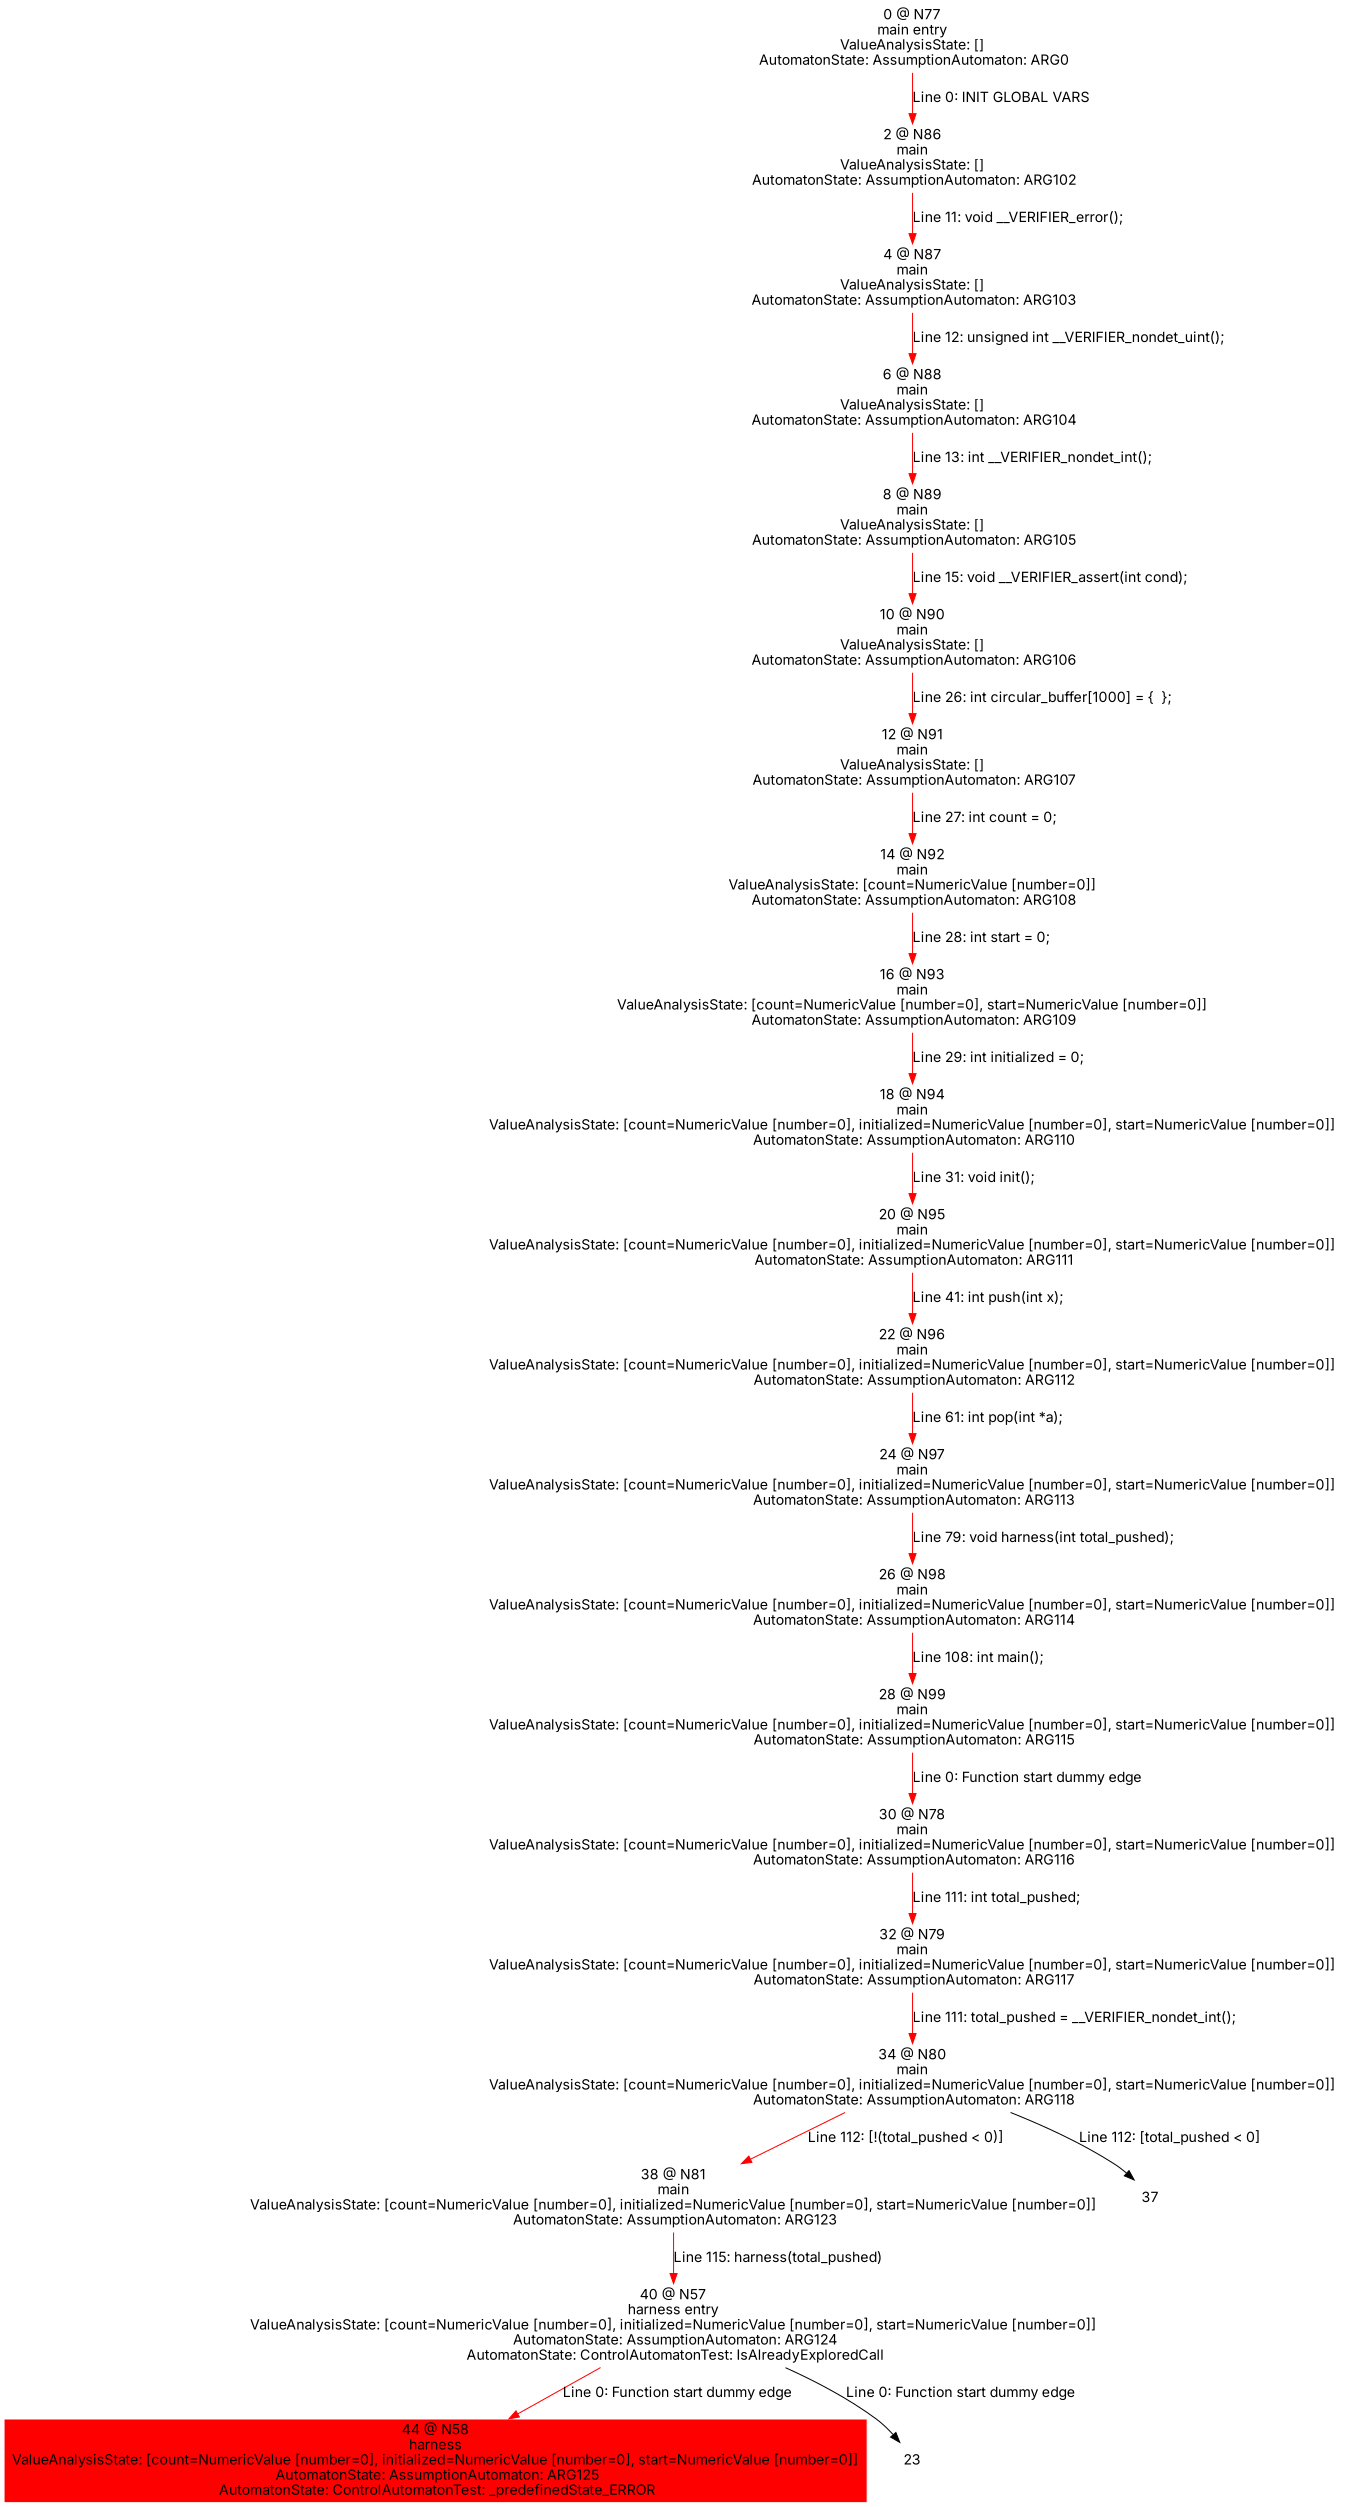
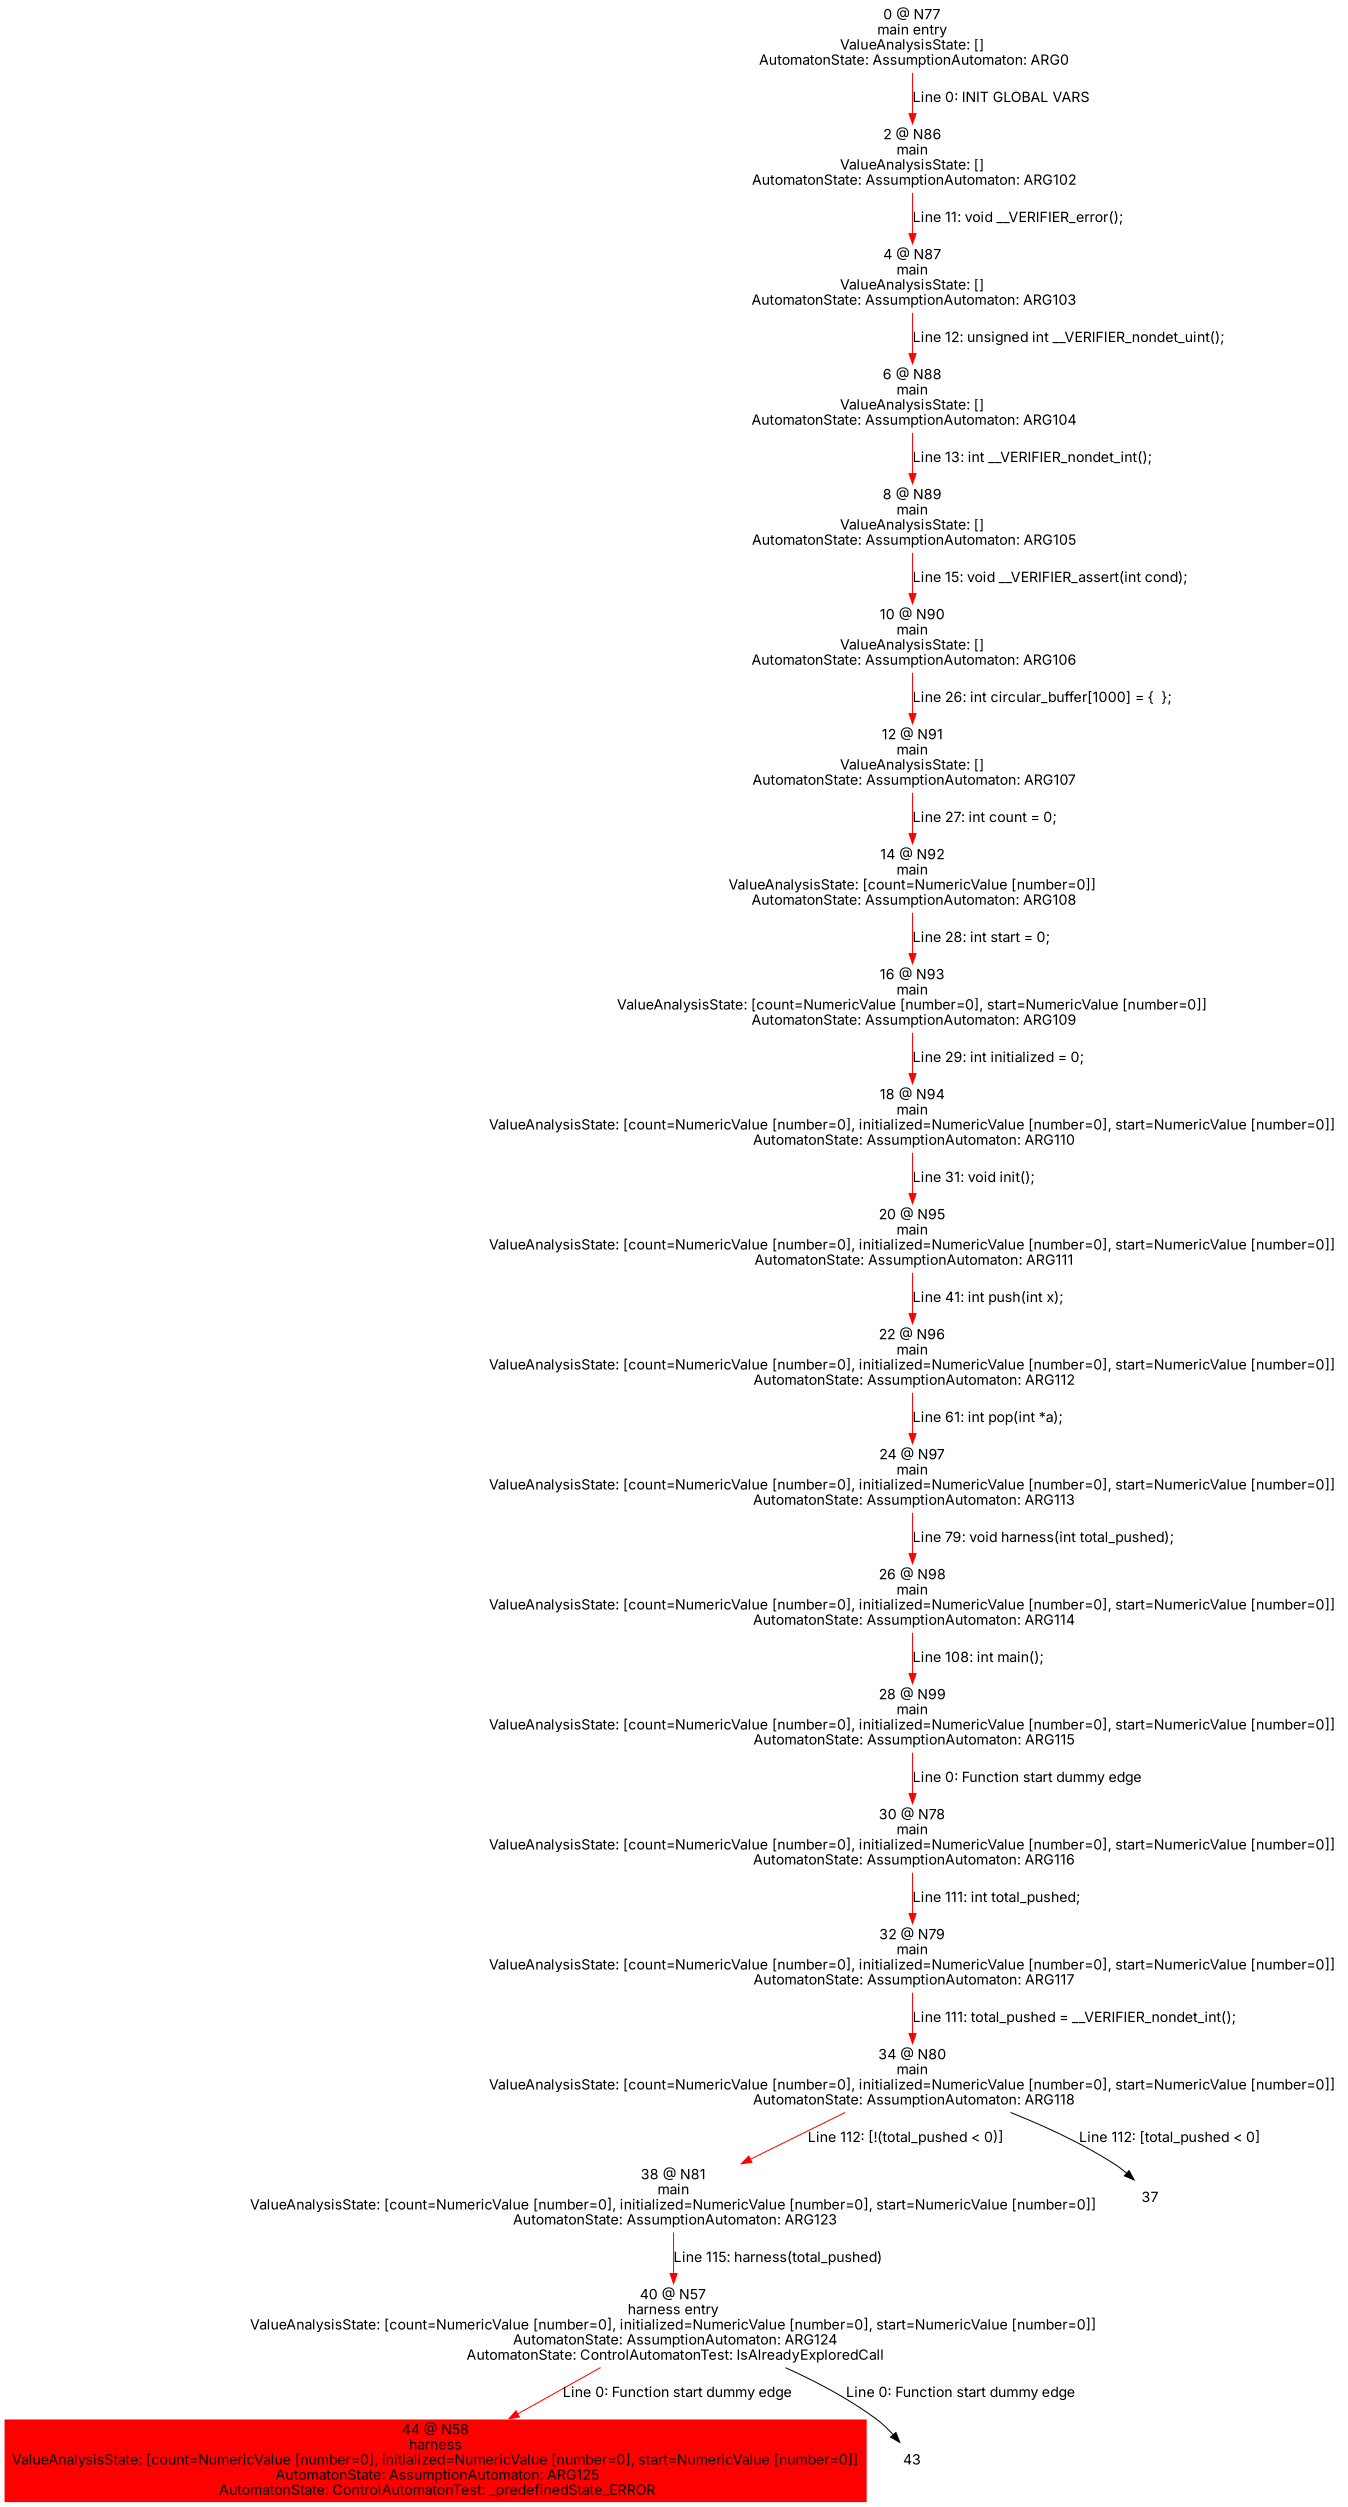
node "23": label "23" -> "43"
